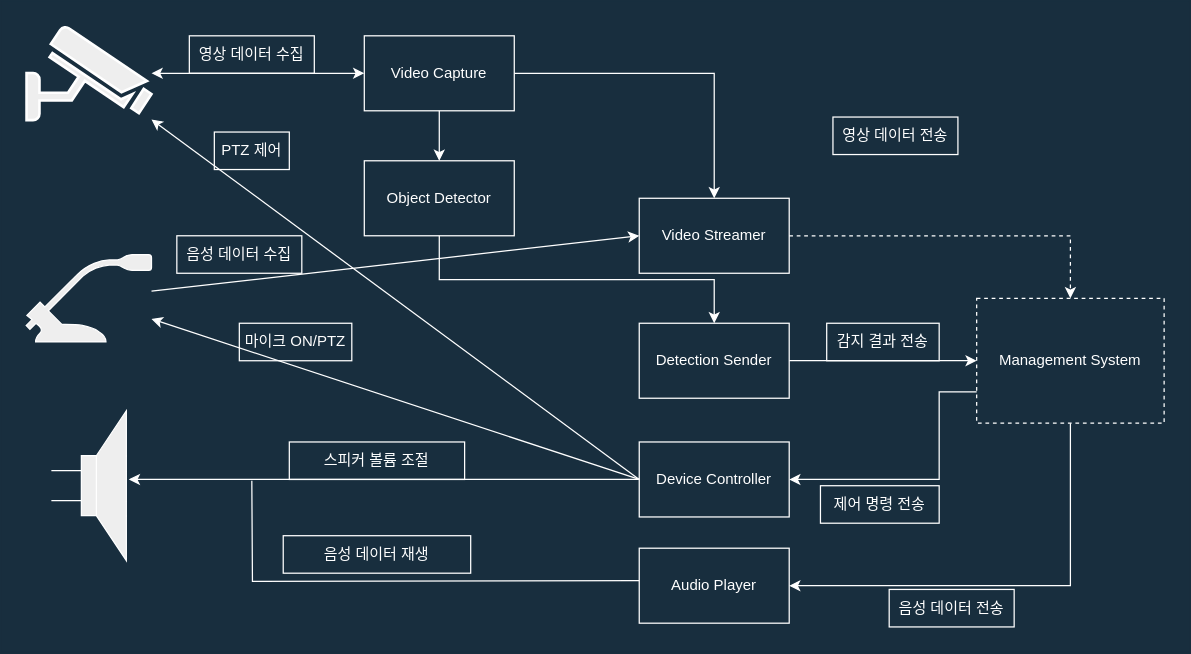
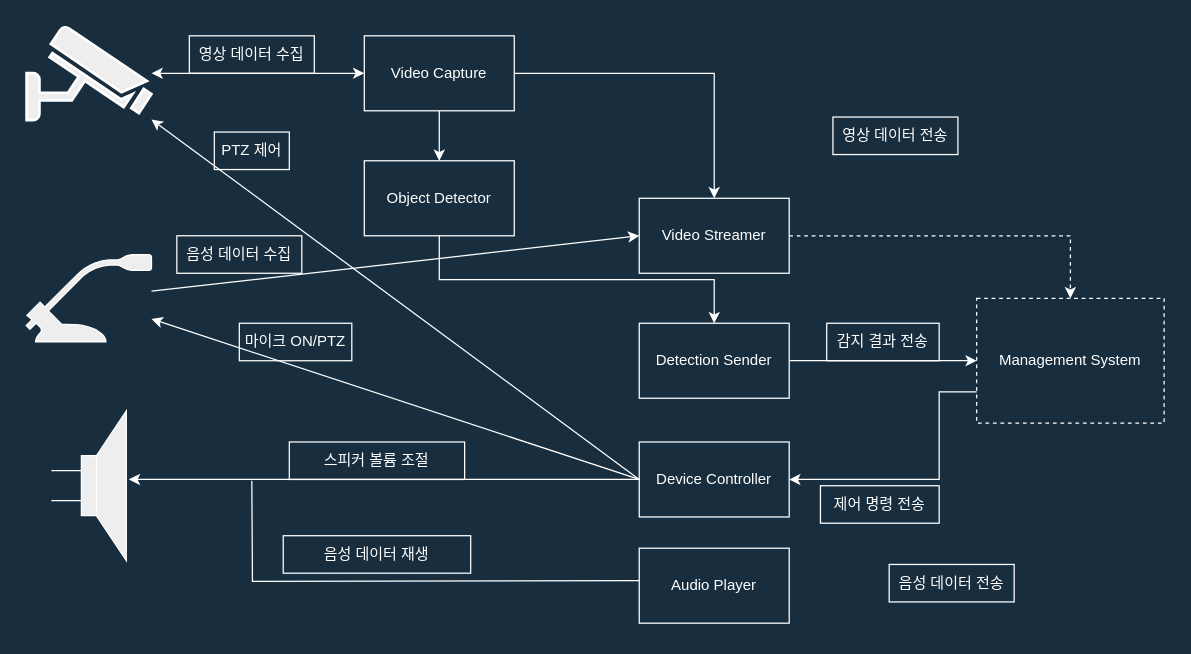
edge "Management System" -> "Audio Player": removed
node "음성 데이터 전송": moved (952, 608) -> (952, 583)
